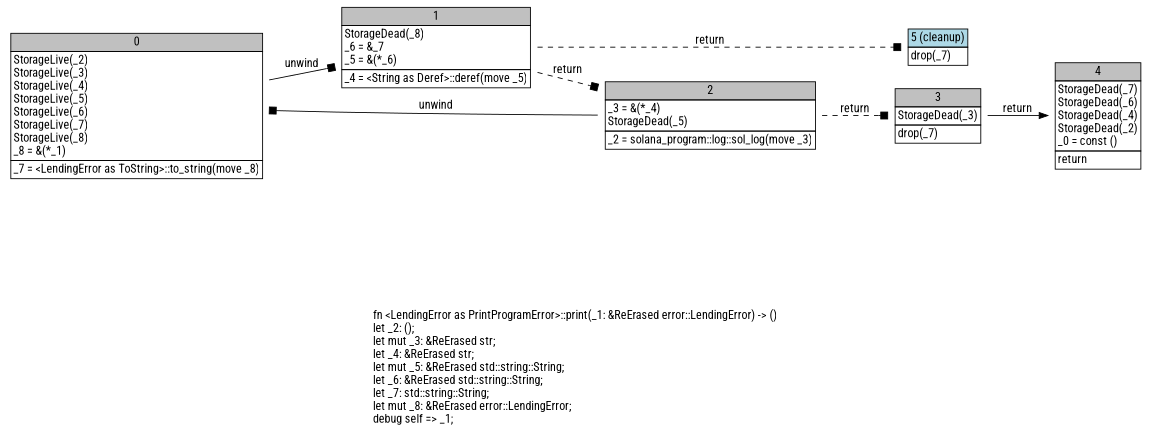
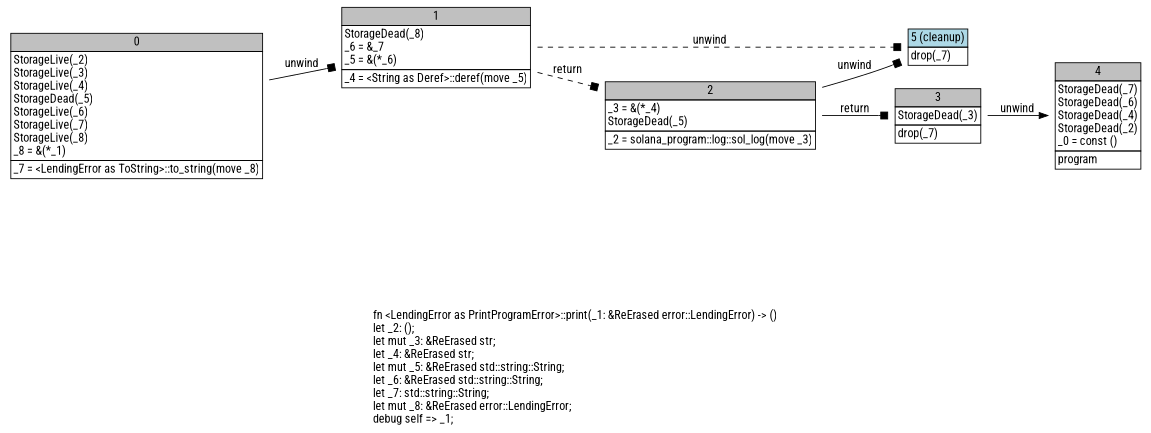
edge "1" -> "5 (cleanup)": label "return" -> "unwind"
node "0": text "StorageLive(_5)" -> "StorageDead(_5)"
edge "3" -> "4": label "return" -> "unwind"
edge "2" -> "0": now "2" -> "5 (cleanup)"
edge "2" -> "3": style dashed -> solid
node "4": text "return" -> "program"
